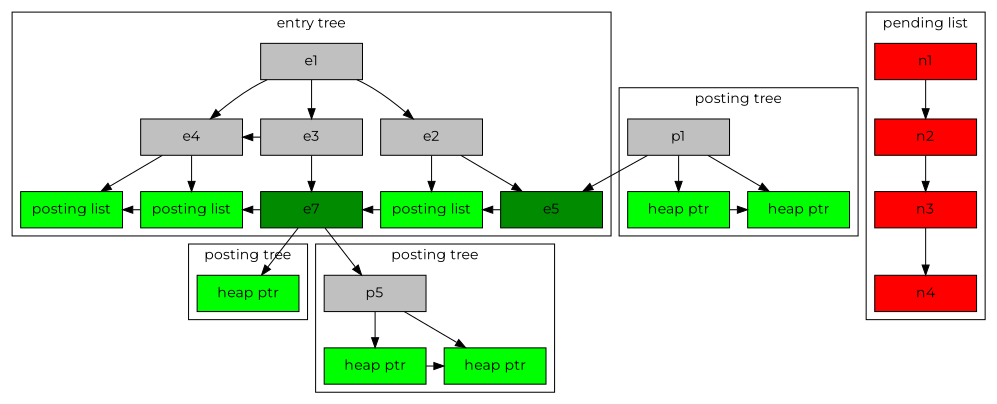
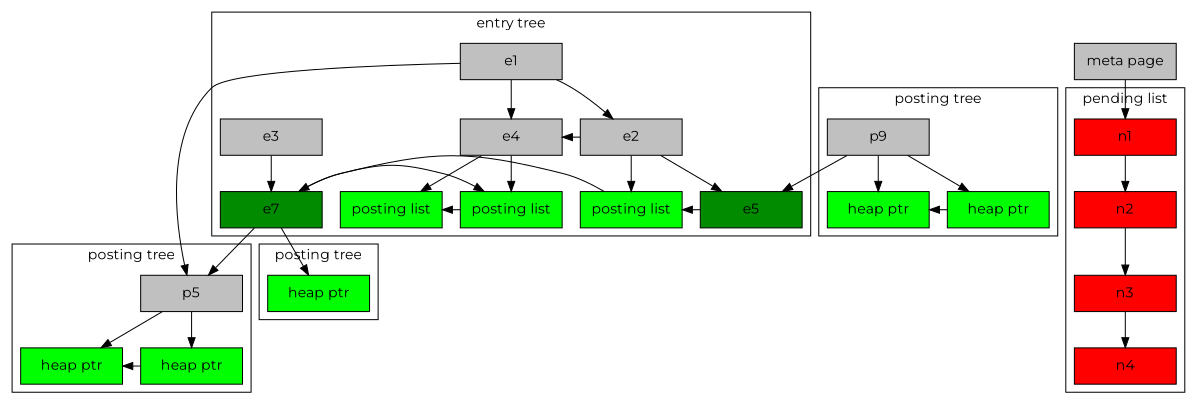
node "meta page": added
edge "e1" -> "e3": now "e1" -> "p5"
edge "e3" -> "e4": now "e2" -> "e4"
node "p1": label "p1" -> "p9"
